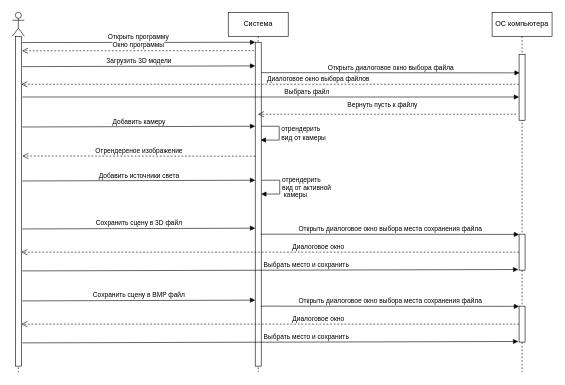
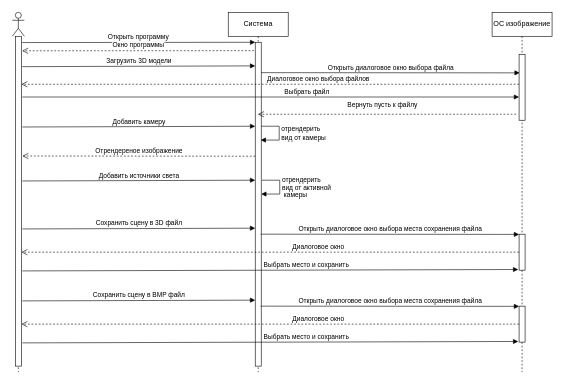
node "ОС компьютера": label "ОС компьютера" -> "ОС изображение"
